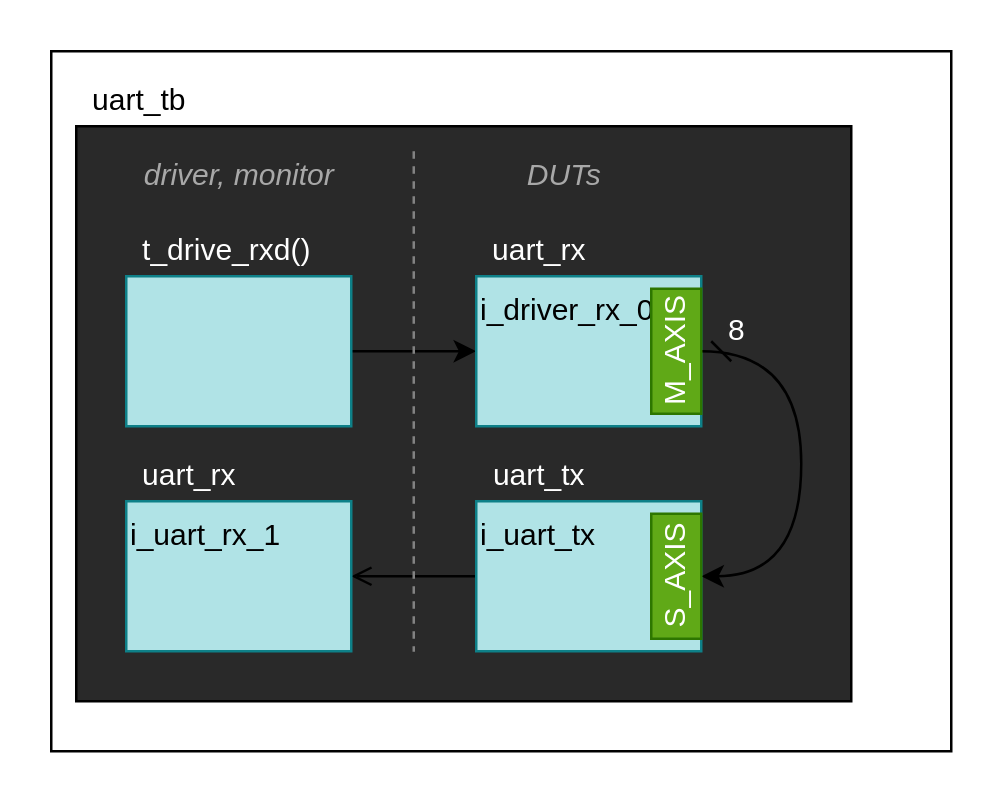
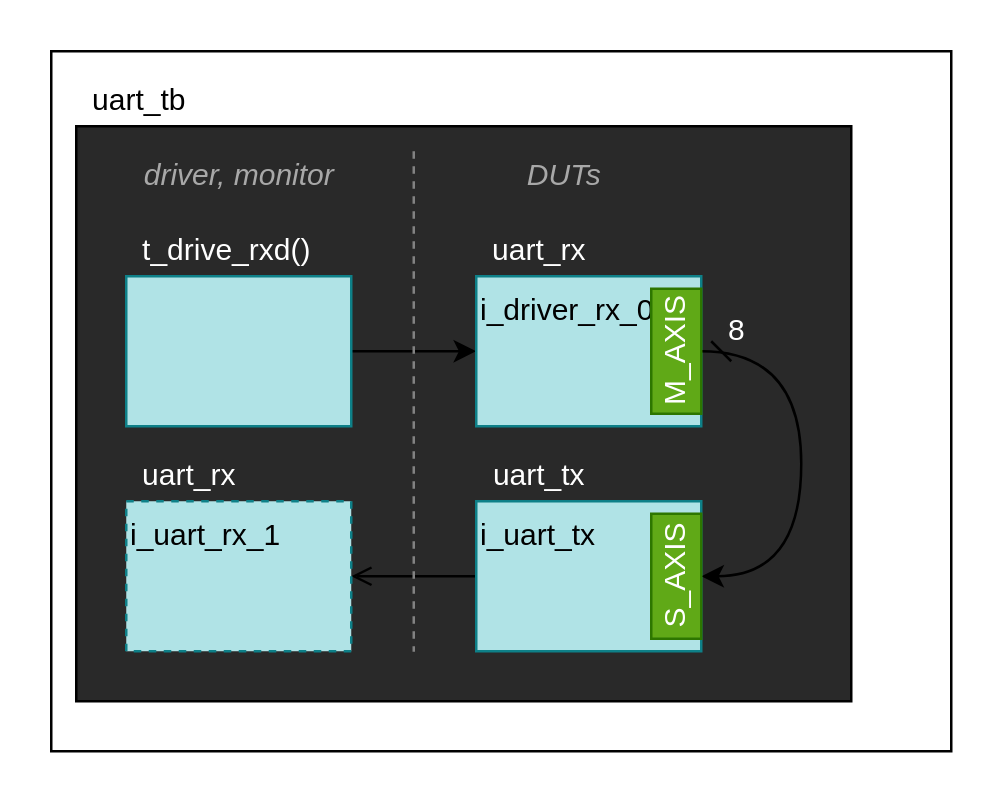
node "i_uart_rx_1": style solid -> dashed
